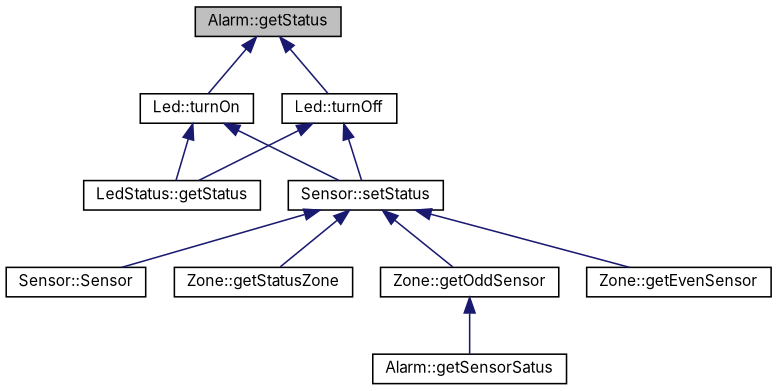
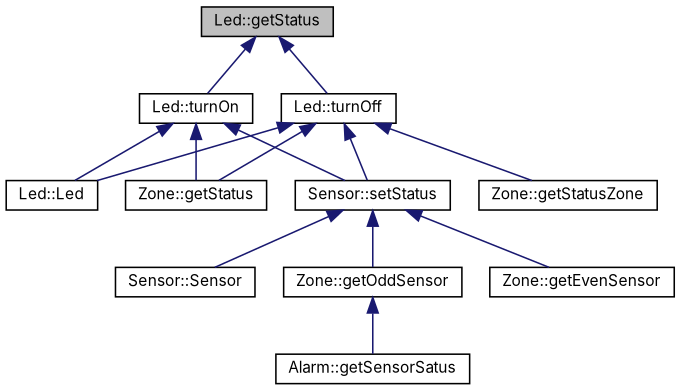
node "Alarm::getStatus": label "Alarm::getStatus" -> "Led::getStatus"
node "Led::Led": added
node "LedStatus::getStatus": label "LedStatus::getStatus" -> "Zone::getStatus"
edge "Zone::getStatusZone" -> "Sensor::setStatus": now "Zone::getStatusZone" -> "Led::turnOff"
